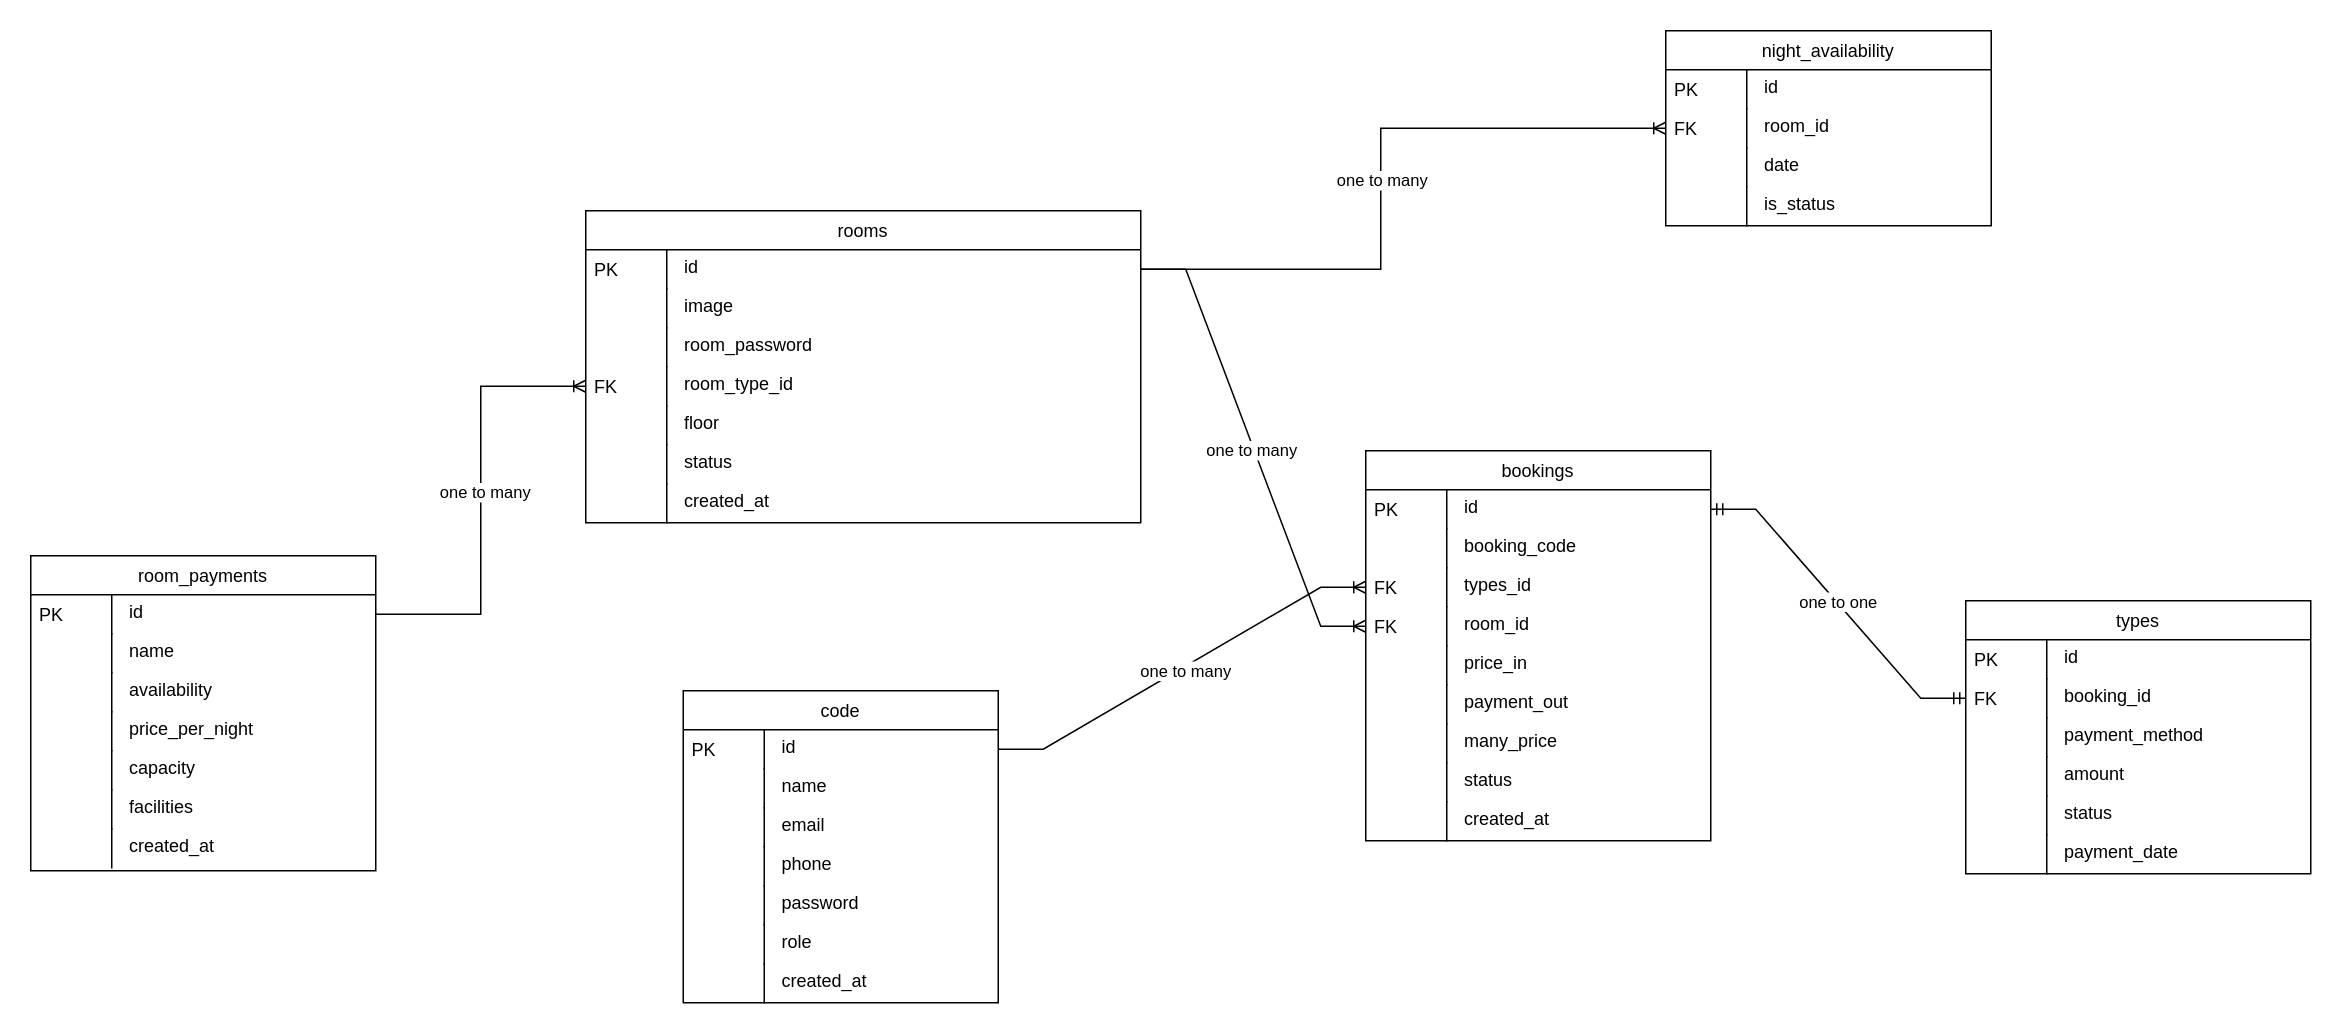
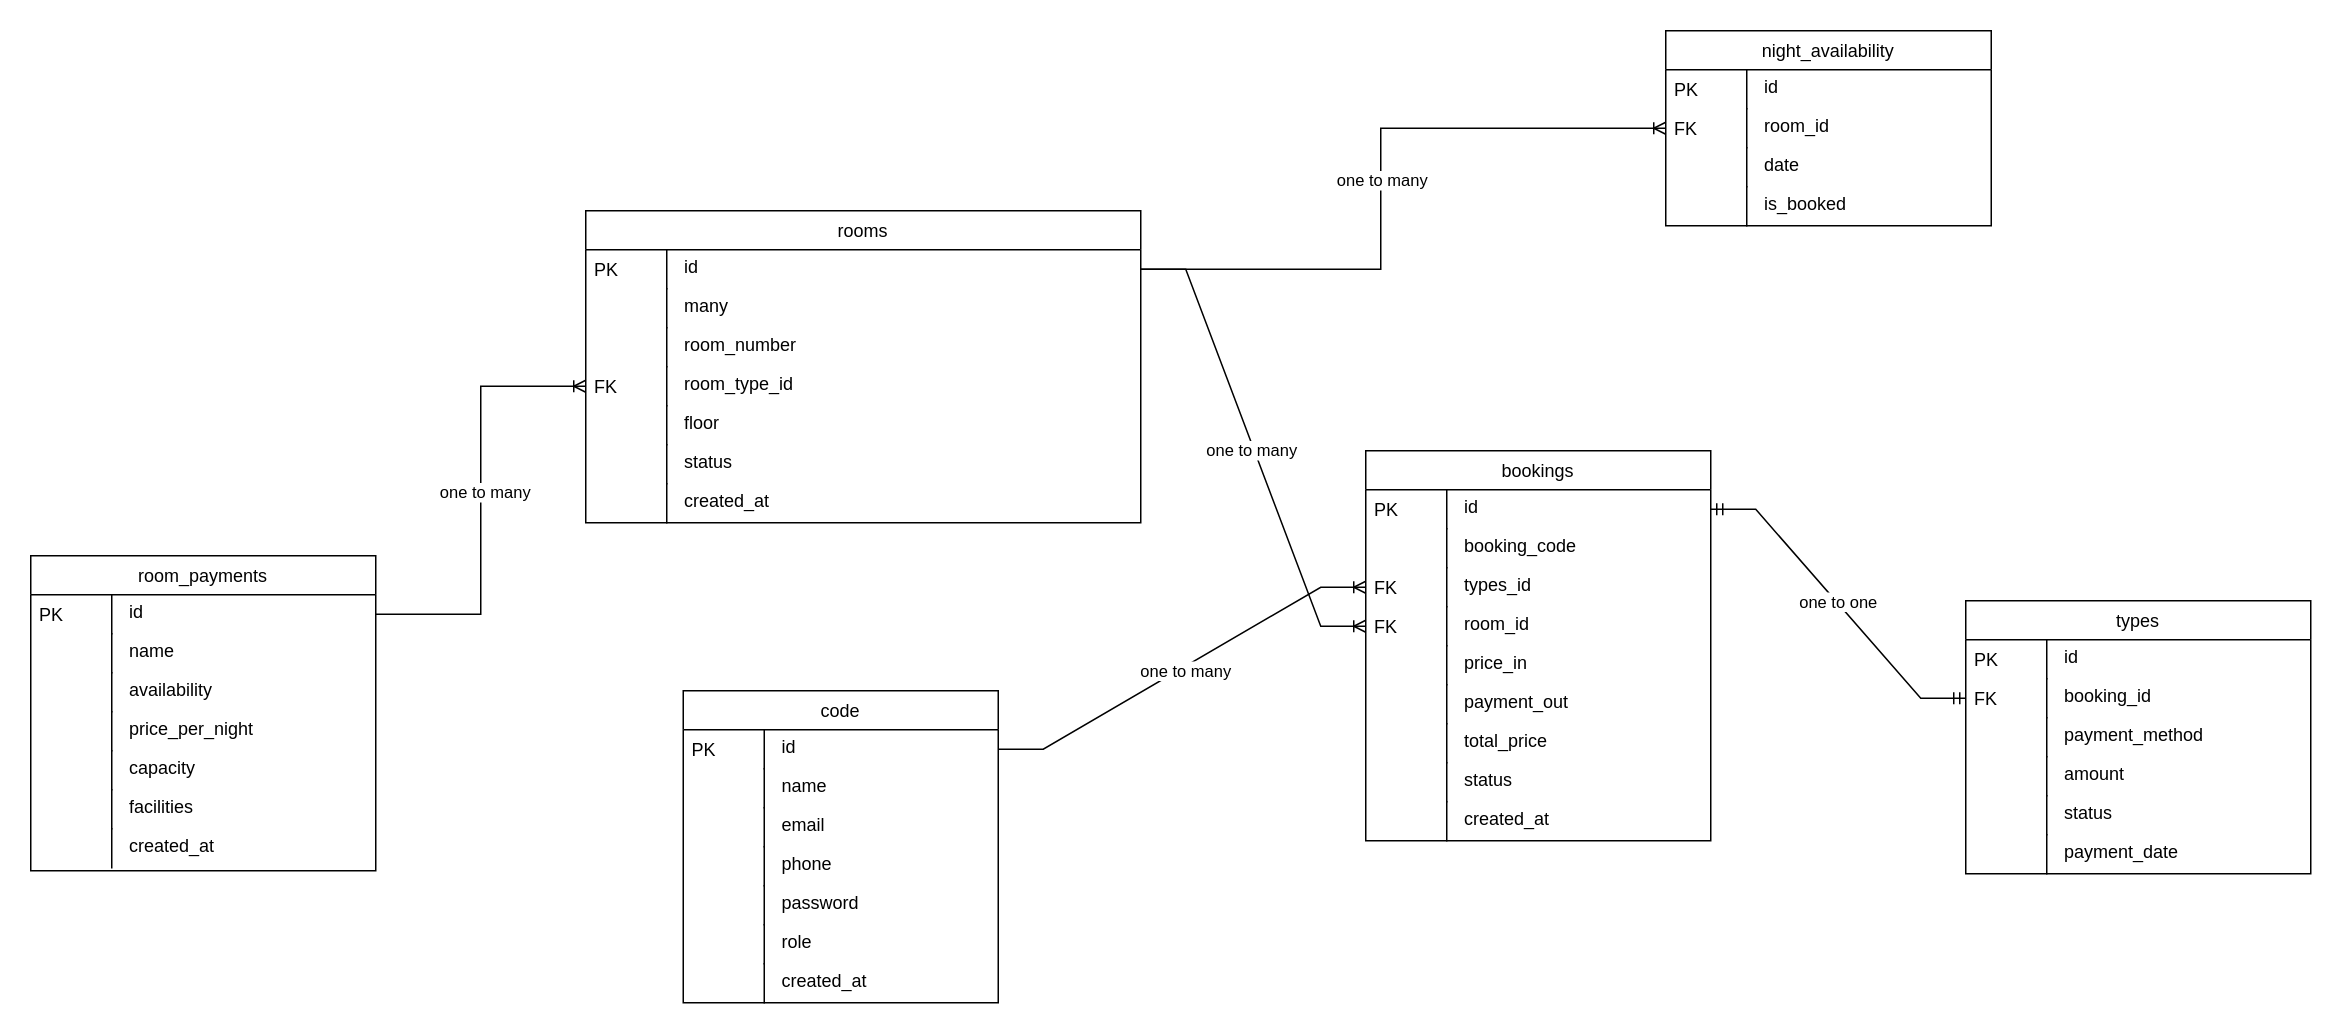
node "is_status": label "is_status" -> "is_booked"
node "image": label "image" -> "many"
node "room_password": label "room_password" -> "room_number"
node "many_price": label "many_price" -> "total_price"
